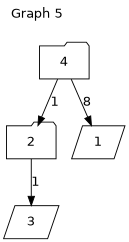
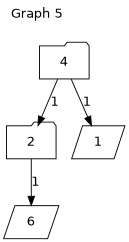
edge "4" -> "1": label "8" -> "1"
node "3": label "3" -> "6"
